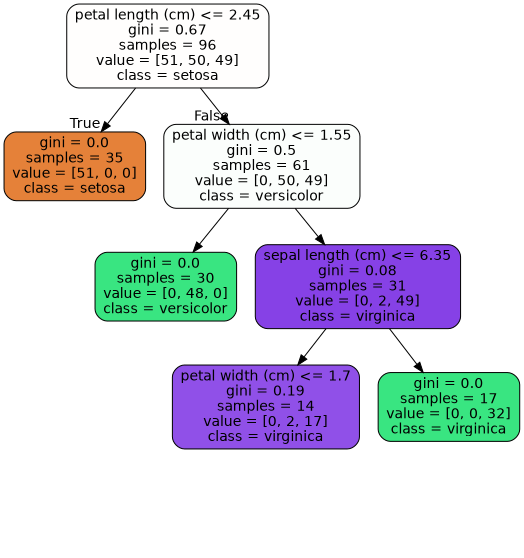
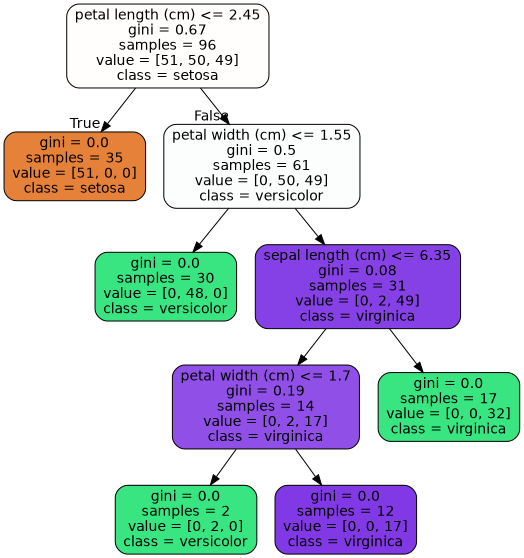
node "gini = 0.0 samples = 2 value = [0, 2, 0] class = versicolor": added
node "gini = 0.0 samples = 12 value = [0, 0, 17] class = virginica": added
